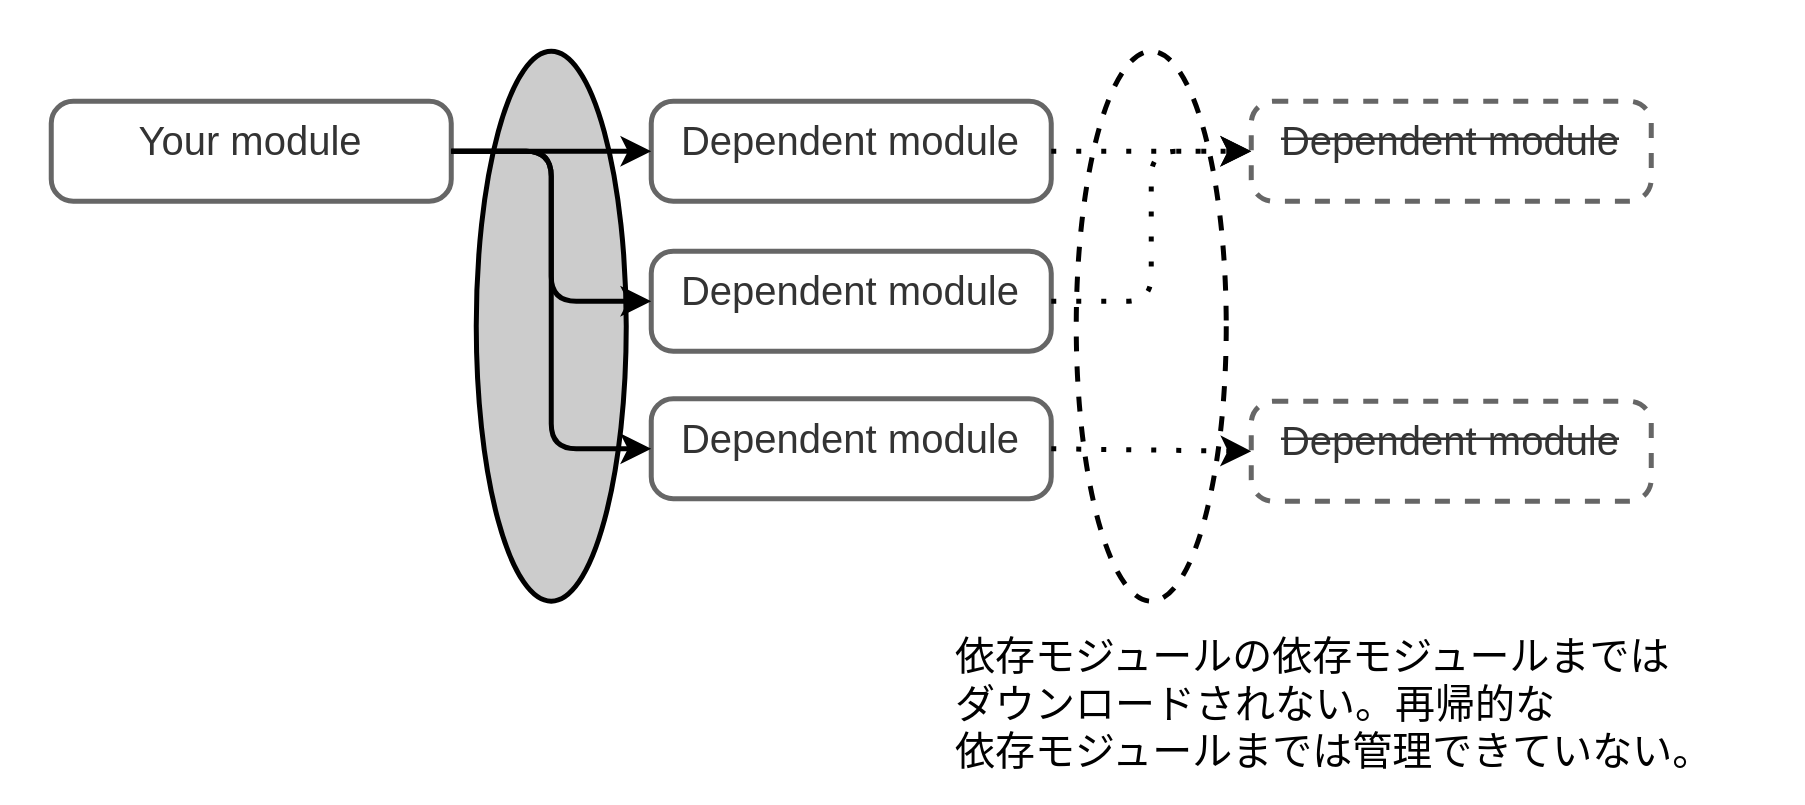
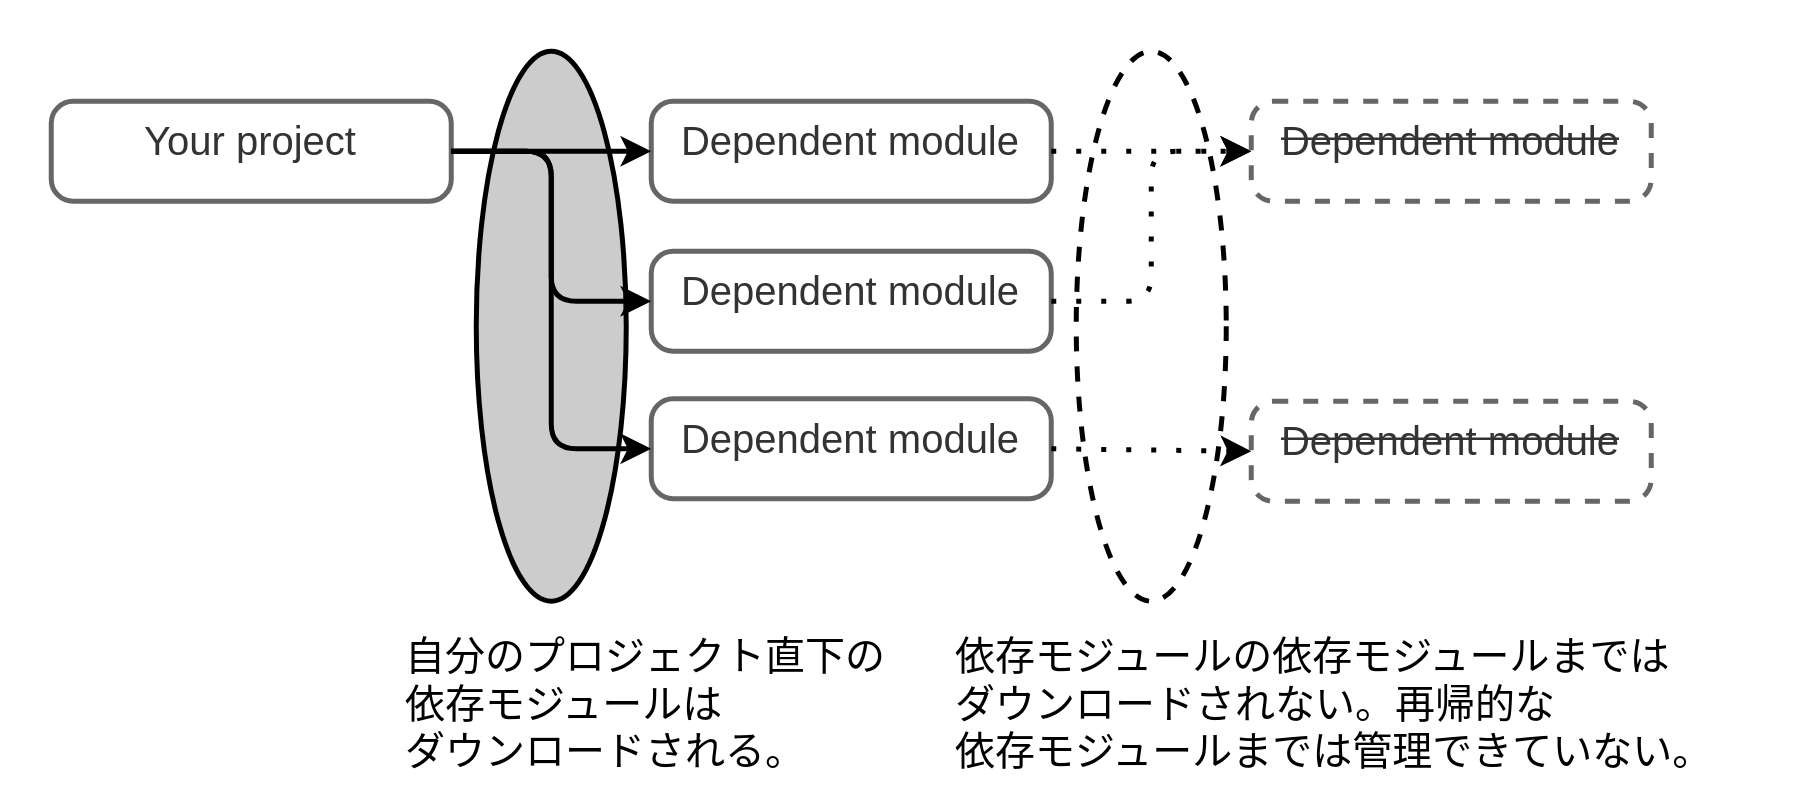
node "Your module": label "Your module" -> "Your project"
node "自分のプロジェクト直下の 依存モジュールは ダウンロードされる。": added
